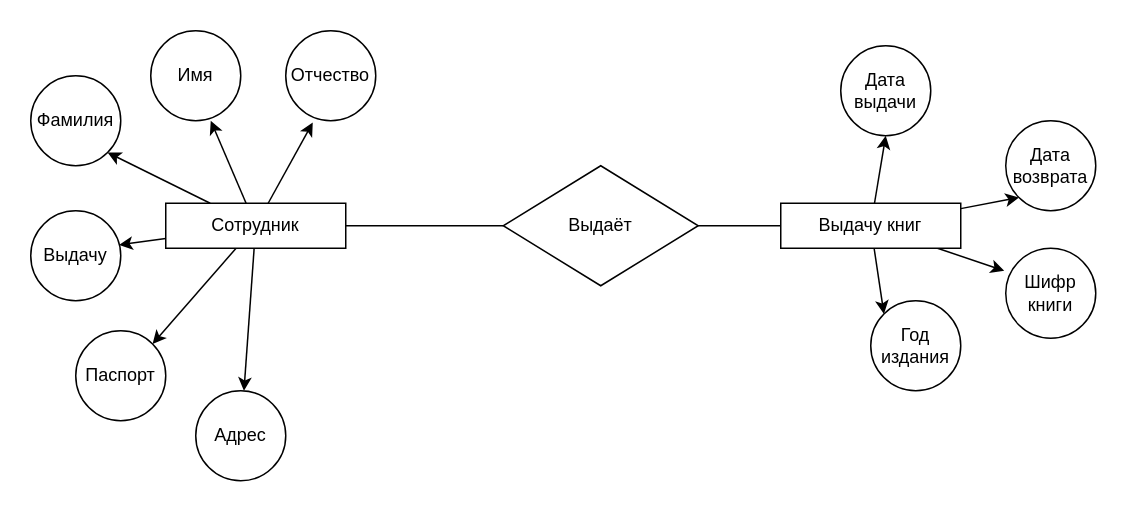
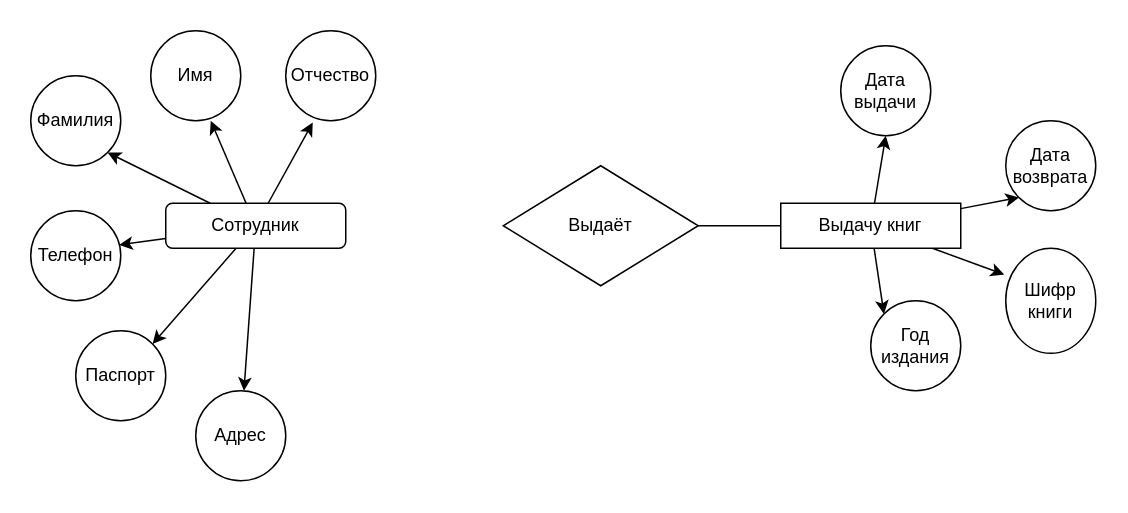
node "Сотрудник": shape rectangle -> rounded rectangle
edge "Сотрудник" -- "Выдаёт": removed
node "Выдачу": label "Выдачу" -> "Телефон"
node "Шифр книги": size 90x90 -> 90x105
